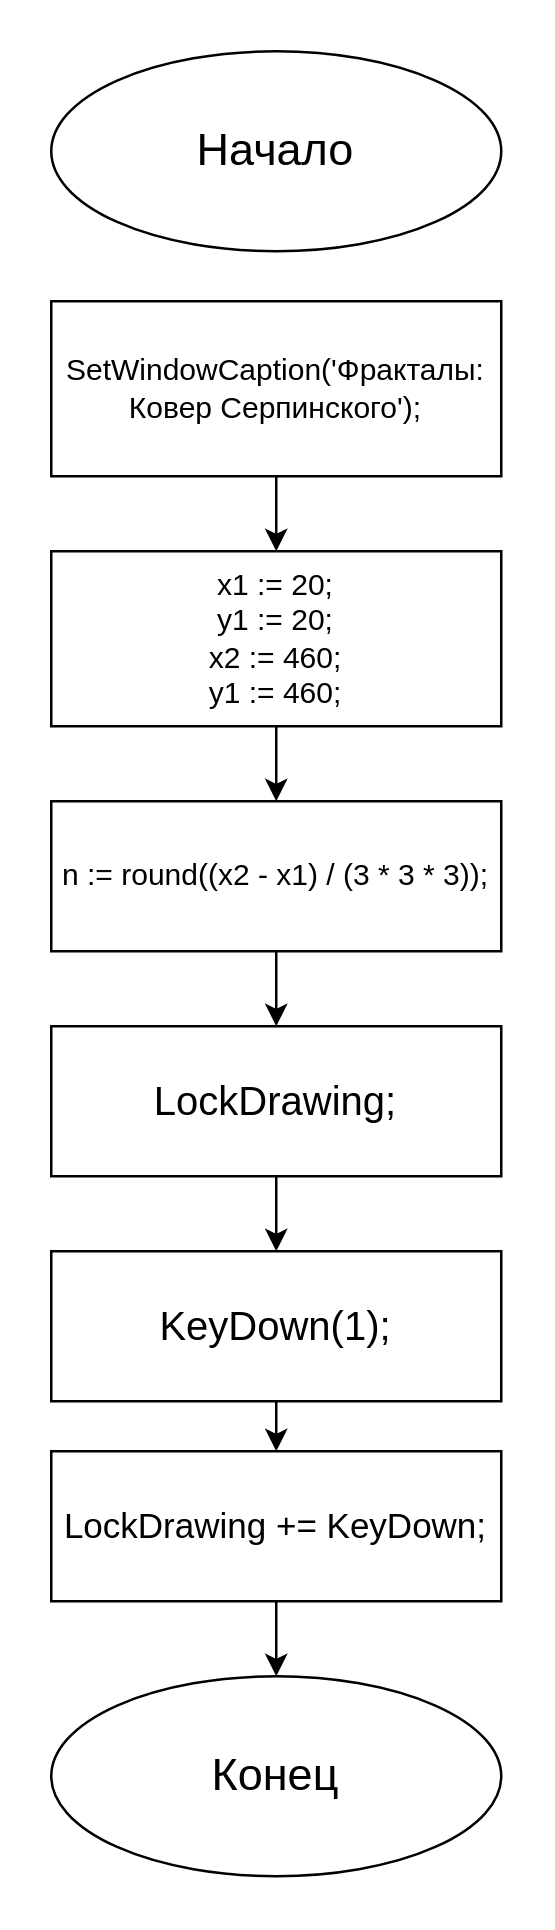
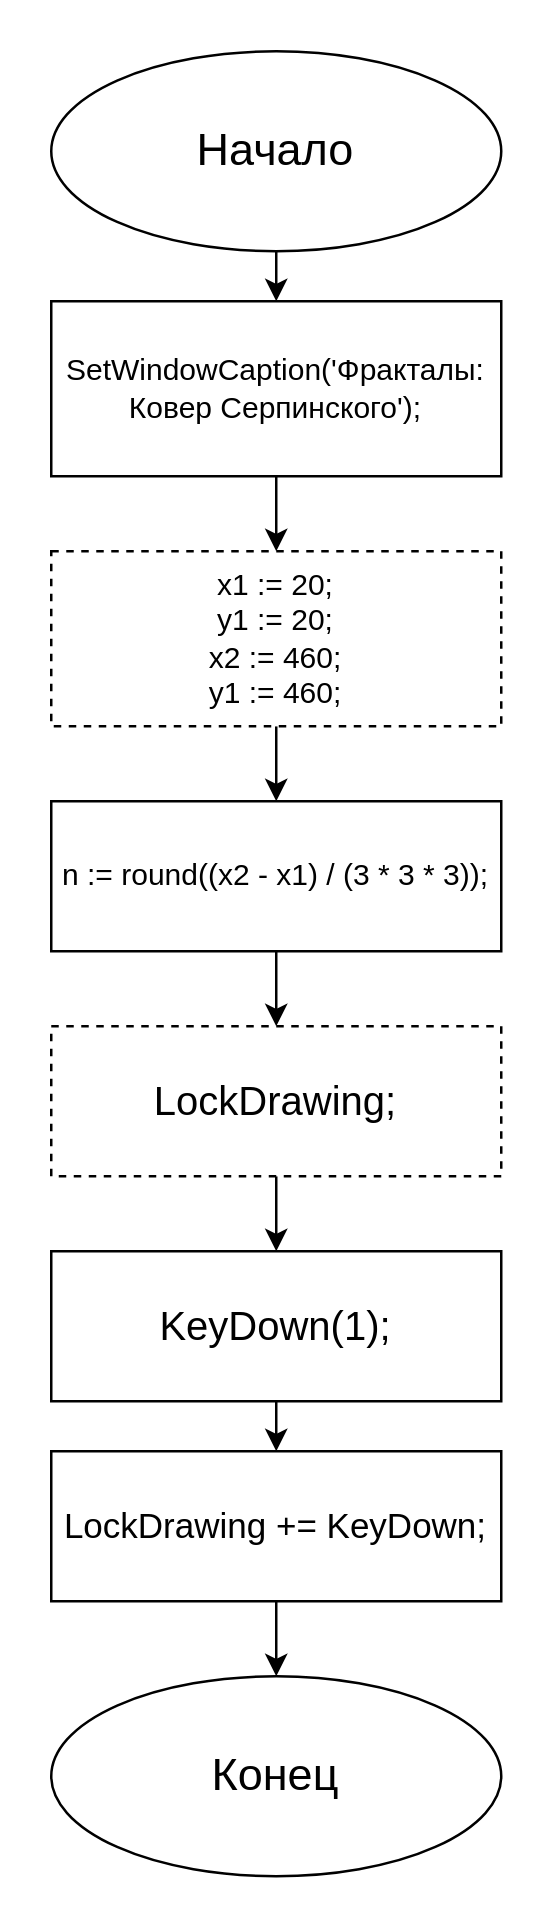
edge "Начало" -> "SetWindowCaption('Фракталы: Ковер Серпинского');": added
node "x1 := 20; y1 := 20; x2 := 460; y1 := 460;": style solid -> dashed
node "LockDrawing;": style solid -> dashed
